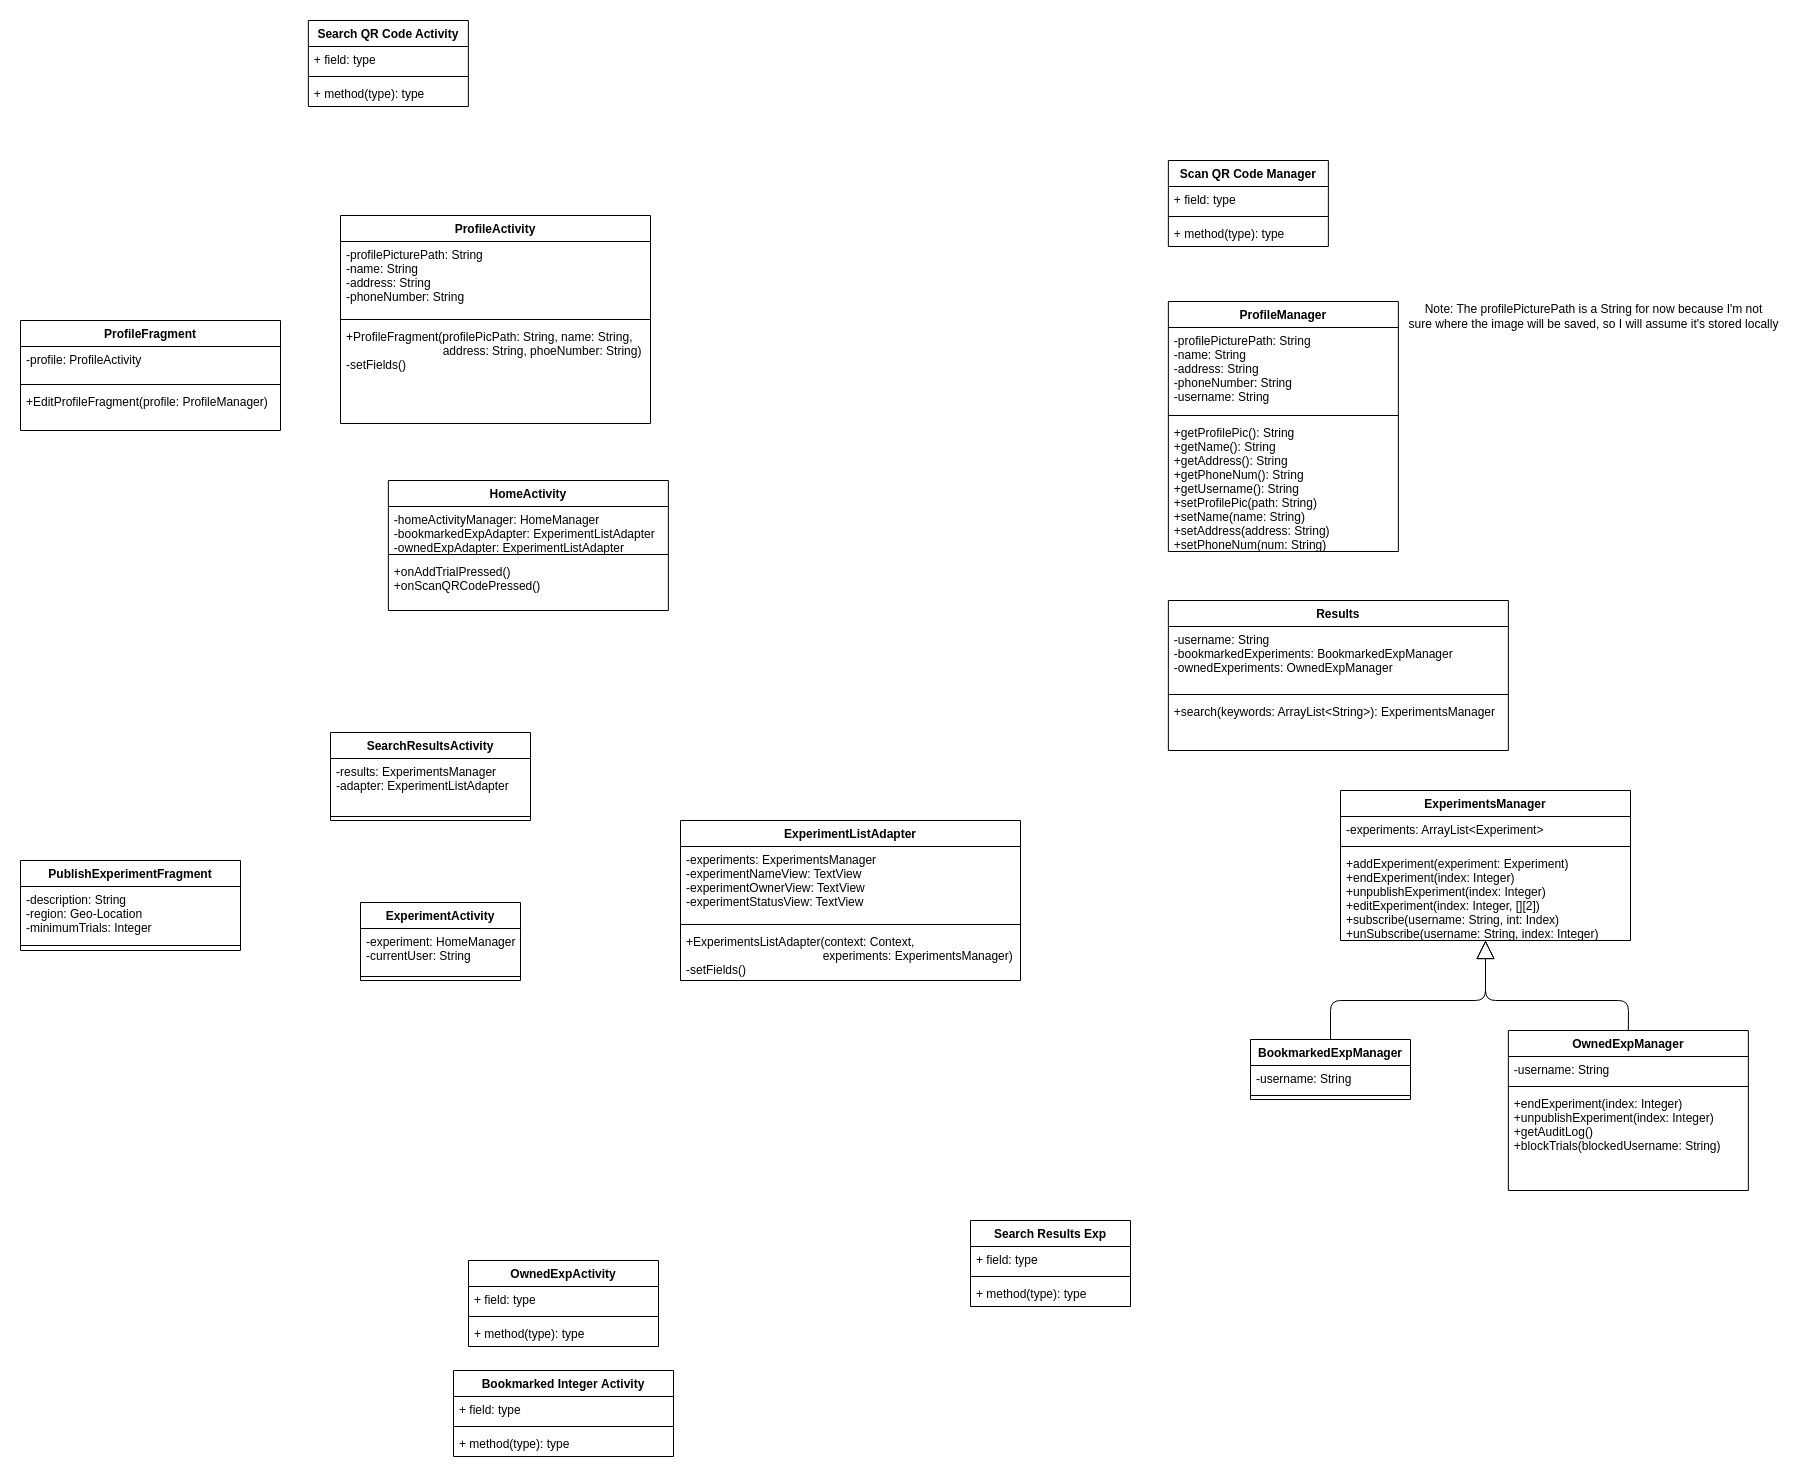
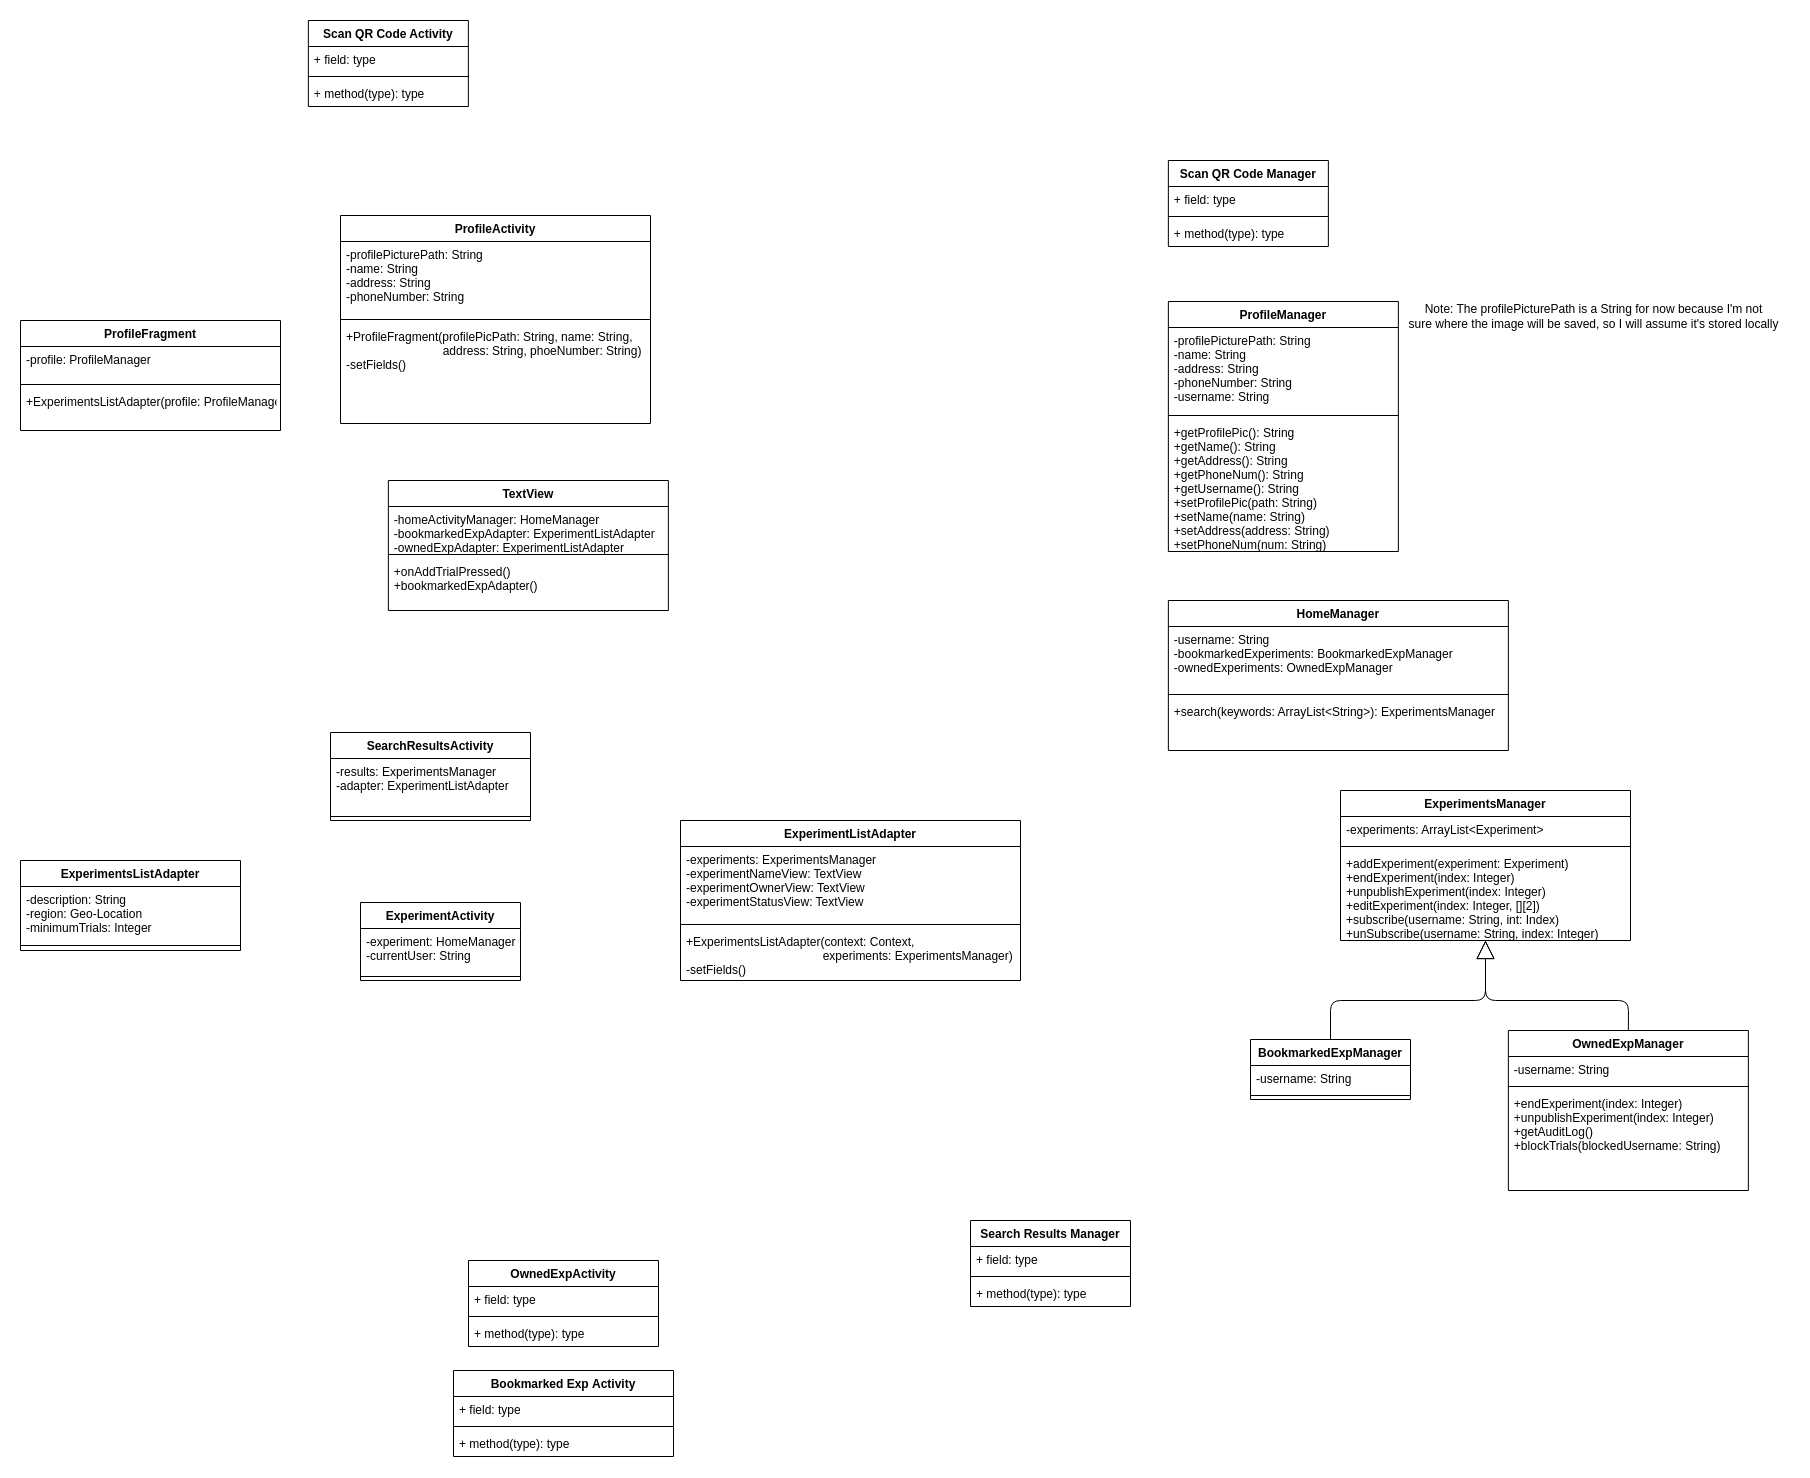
node "Search QR Code Activity": label "Search QR Code Activity" -> "Scan QR Code Activity"
node "-profile: ProfileActivity": label "-profile: ProfileActivity" -> "-profile: ProfileManager"
node "+EditProfileFragment(profile: ProfileManager)": label "+EditProfileFragment(profile: ProfileManager)" -> "+ExperimentsListAdapter(profile: ProfileManager)"
node "HomeActivity": label "HomeActivity" -> "TextView"
node "+onAddTrialPressed() +onScanQRCodePressed()": label "+onAddTrialPressed() +onScanQRCodePressed()" -> "+onAddTrialPressed() +bookmarkedExpAdapter()"
node "Results": label "Results" -> "HomeManager"
node "PublishExperimentFragment": label "PublishExperimentFragment" -> "ExperimentsListAdapter"
node "Search Results Exp": label "Search Results Exp" -> "Search Results Manager"
node "Bookmarked Integer Activity": label "Bookmarked Integer Activity" -> "Bookmarked Exp Activity"
